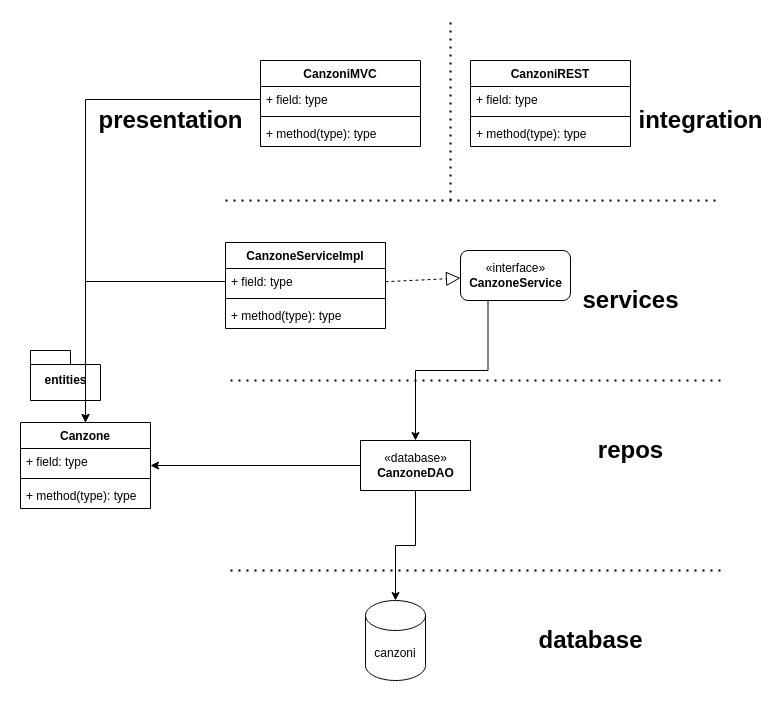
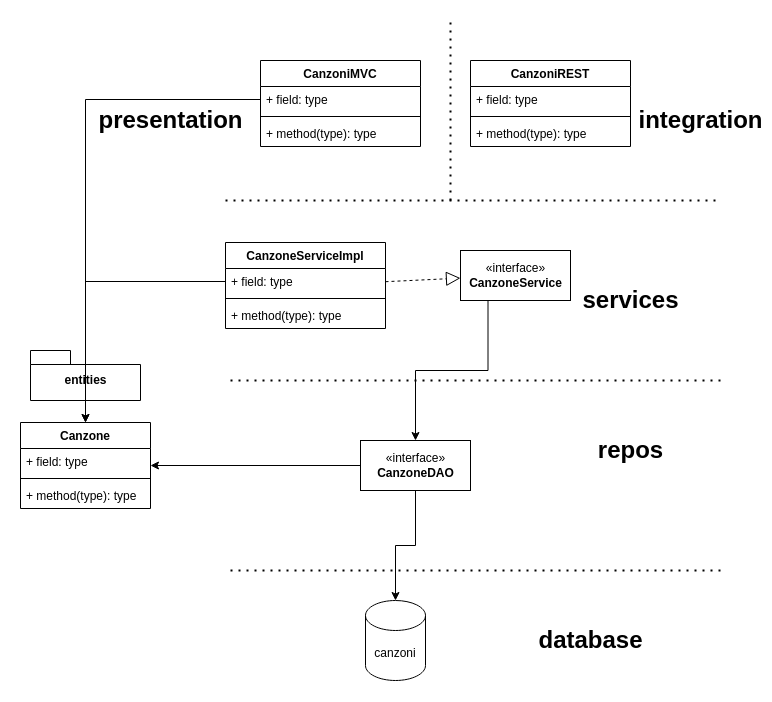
node "«interface» CanzoneService": shape rounded rectangle -> rectangle
node "entities": size 70x50 -> 110x50
node "«database» CanzoneDAO": label "«database» CanzoneDAO" -> "«interface» CanzoneDAO"
